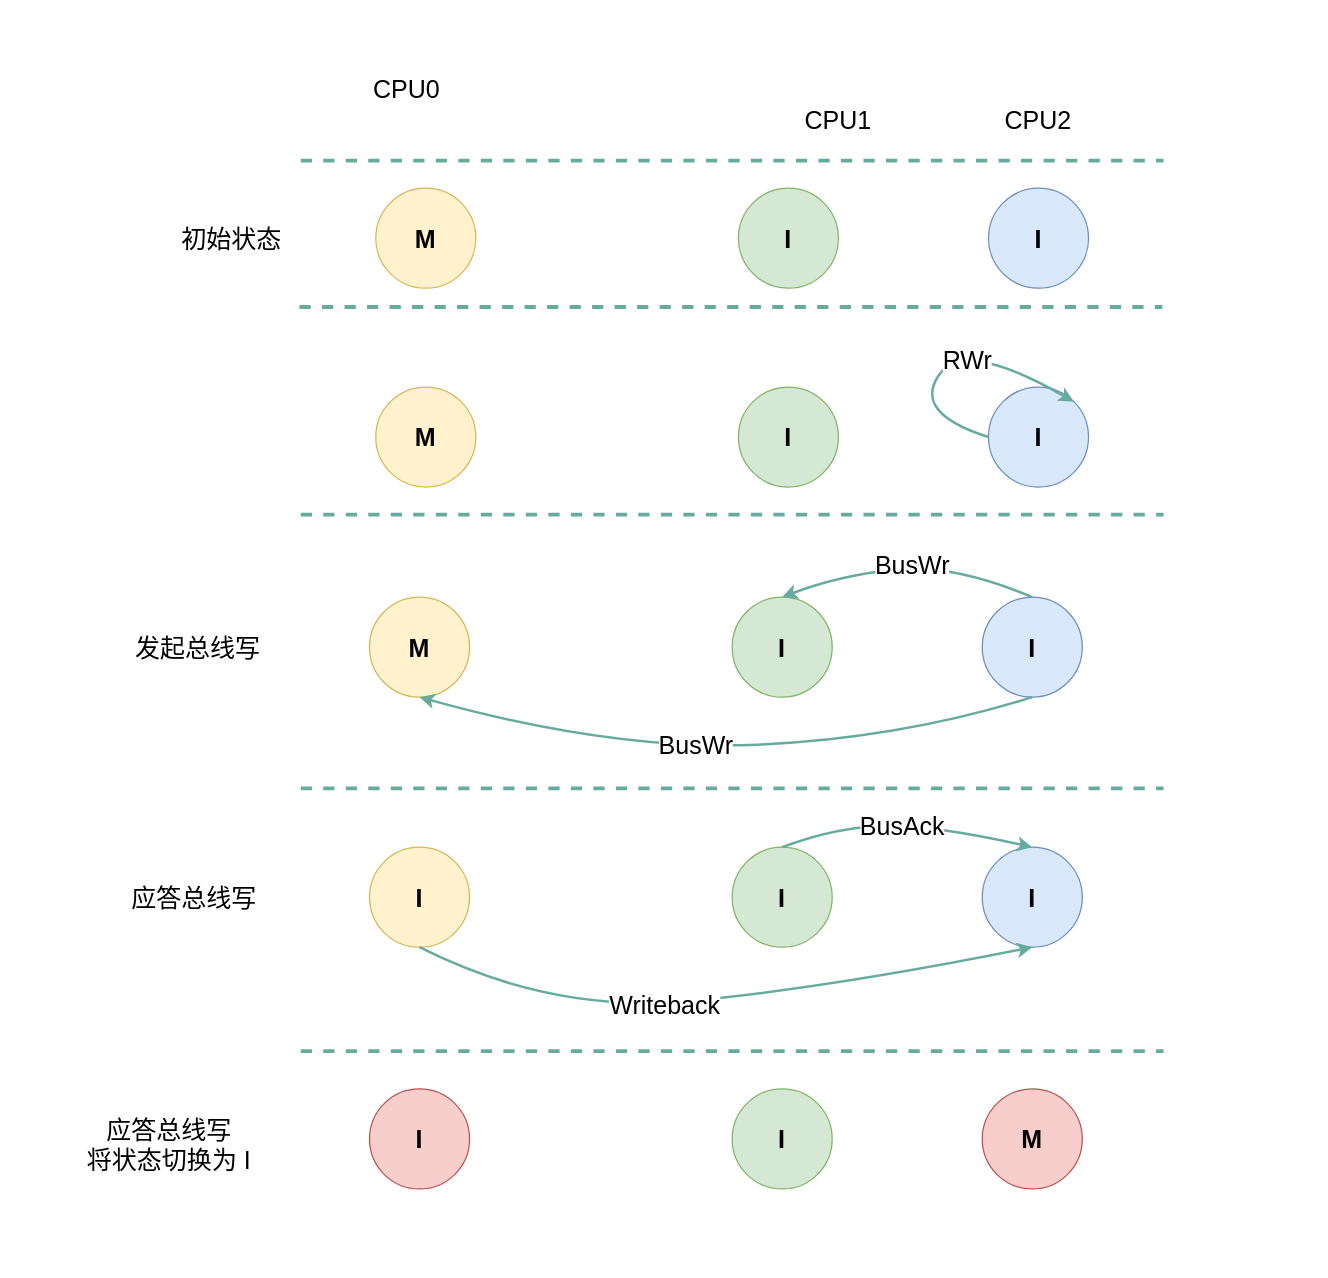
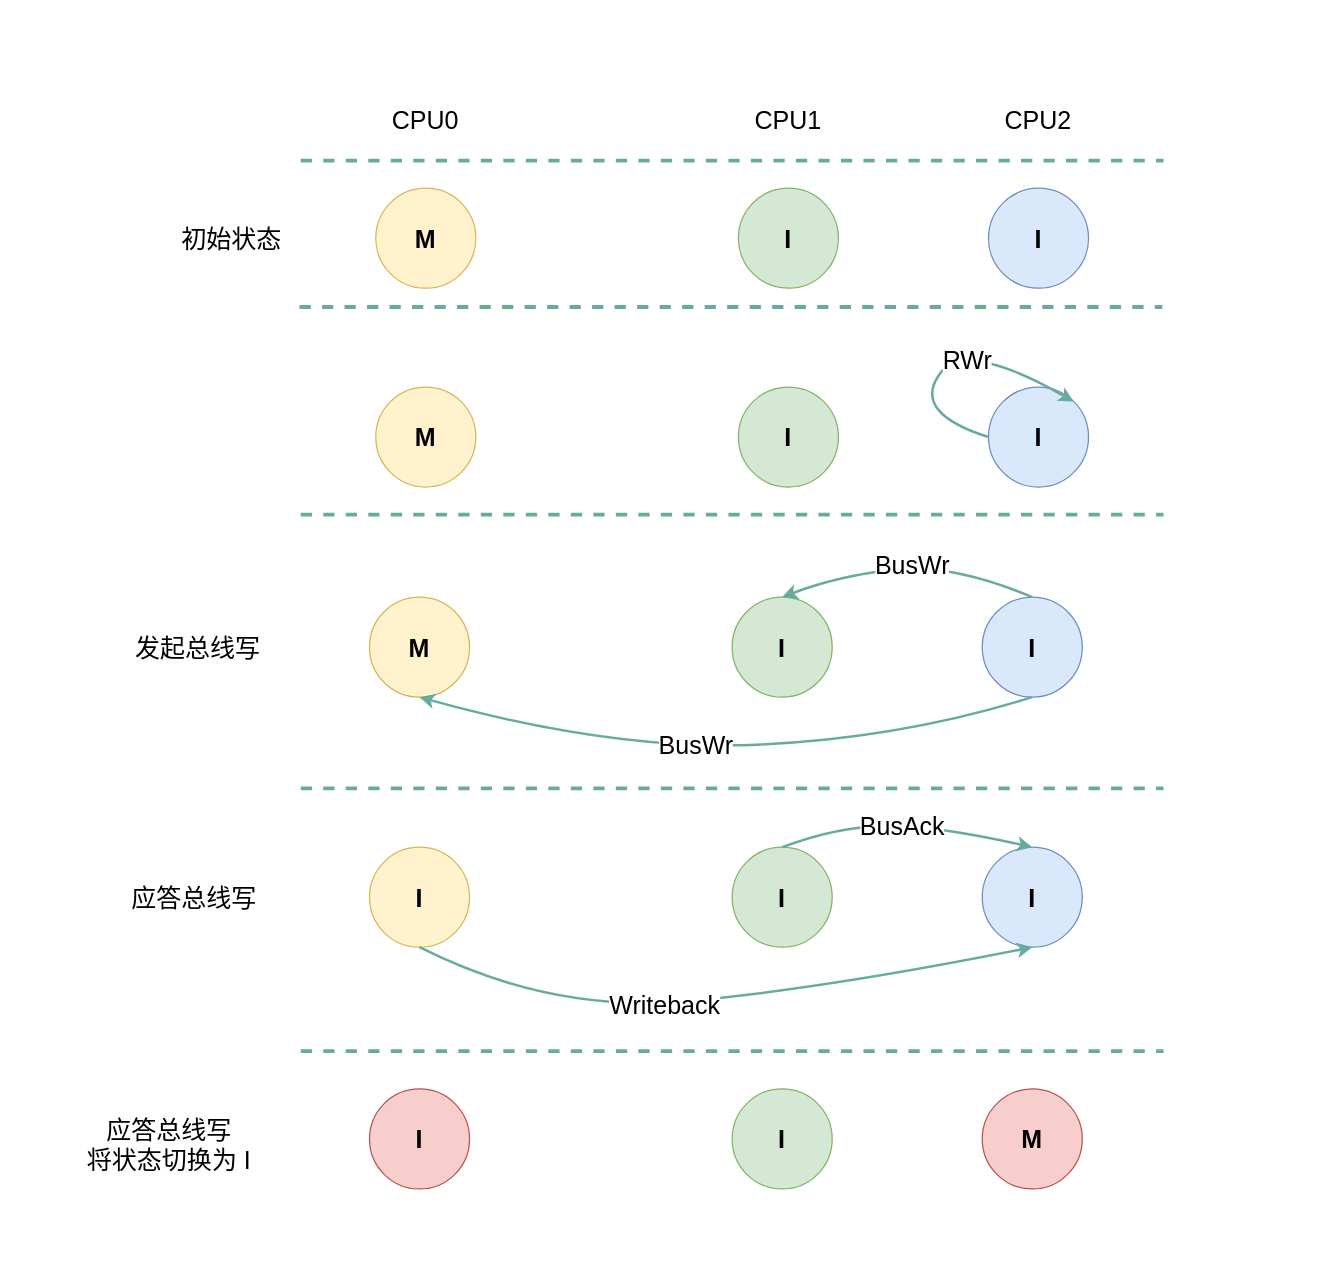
node "CPU0": moved (407, 88) -> (426, 119)
node "CPU1": moved (838, 119) -> (788, 119)
